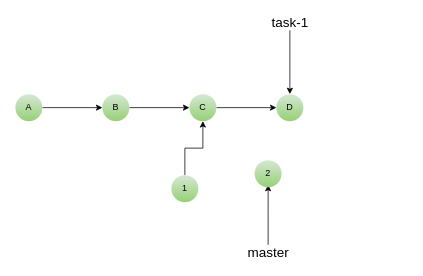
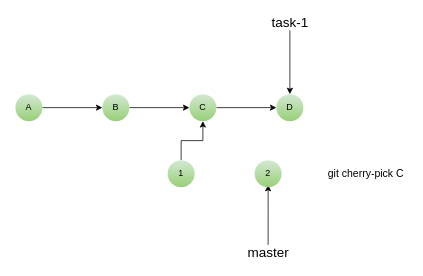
node "git cherry-pick C": added
node "1": moved (185, 189) -> (181, 174)
